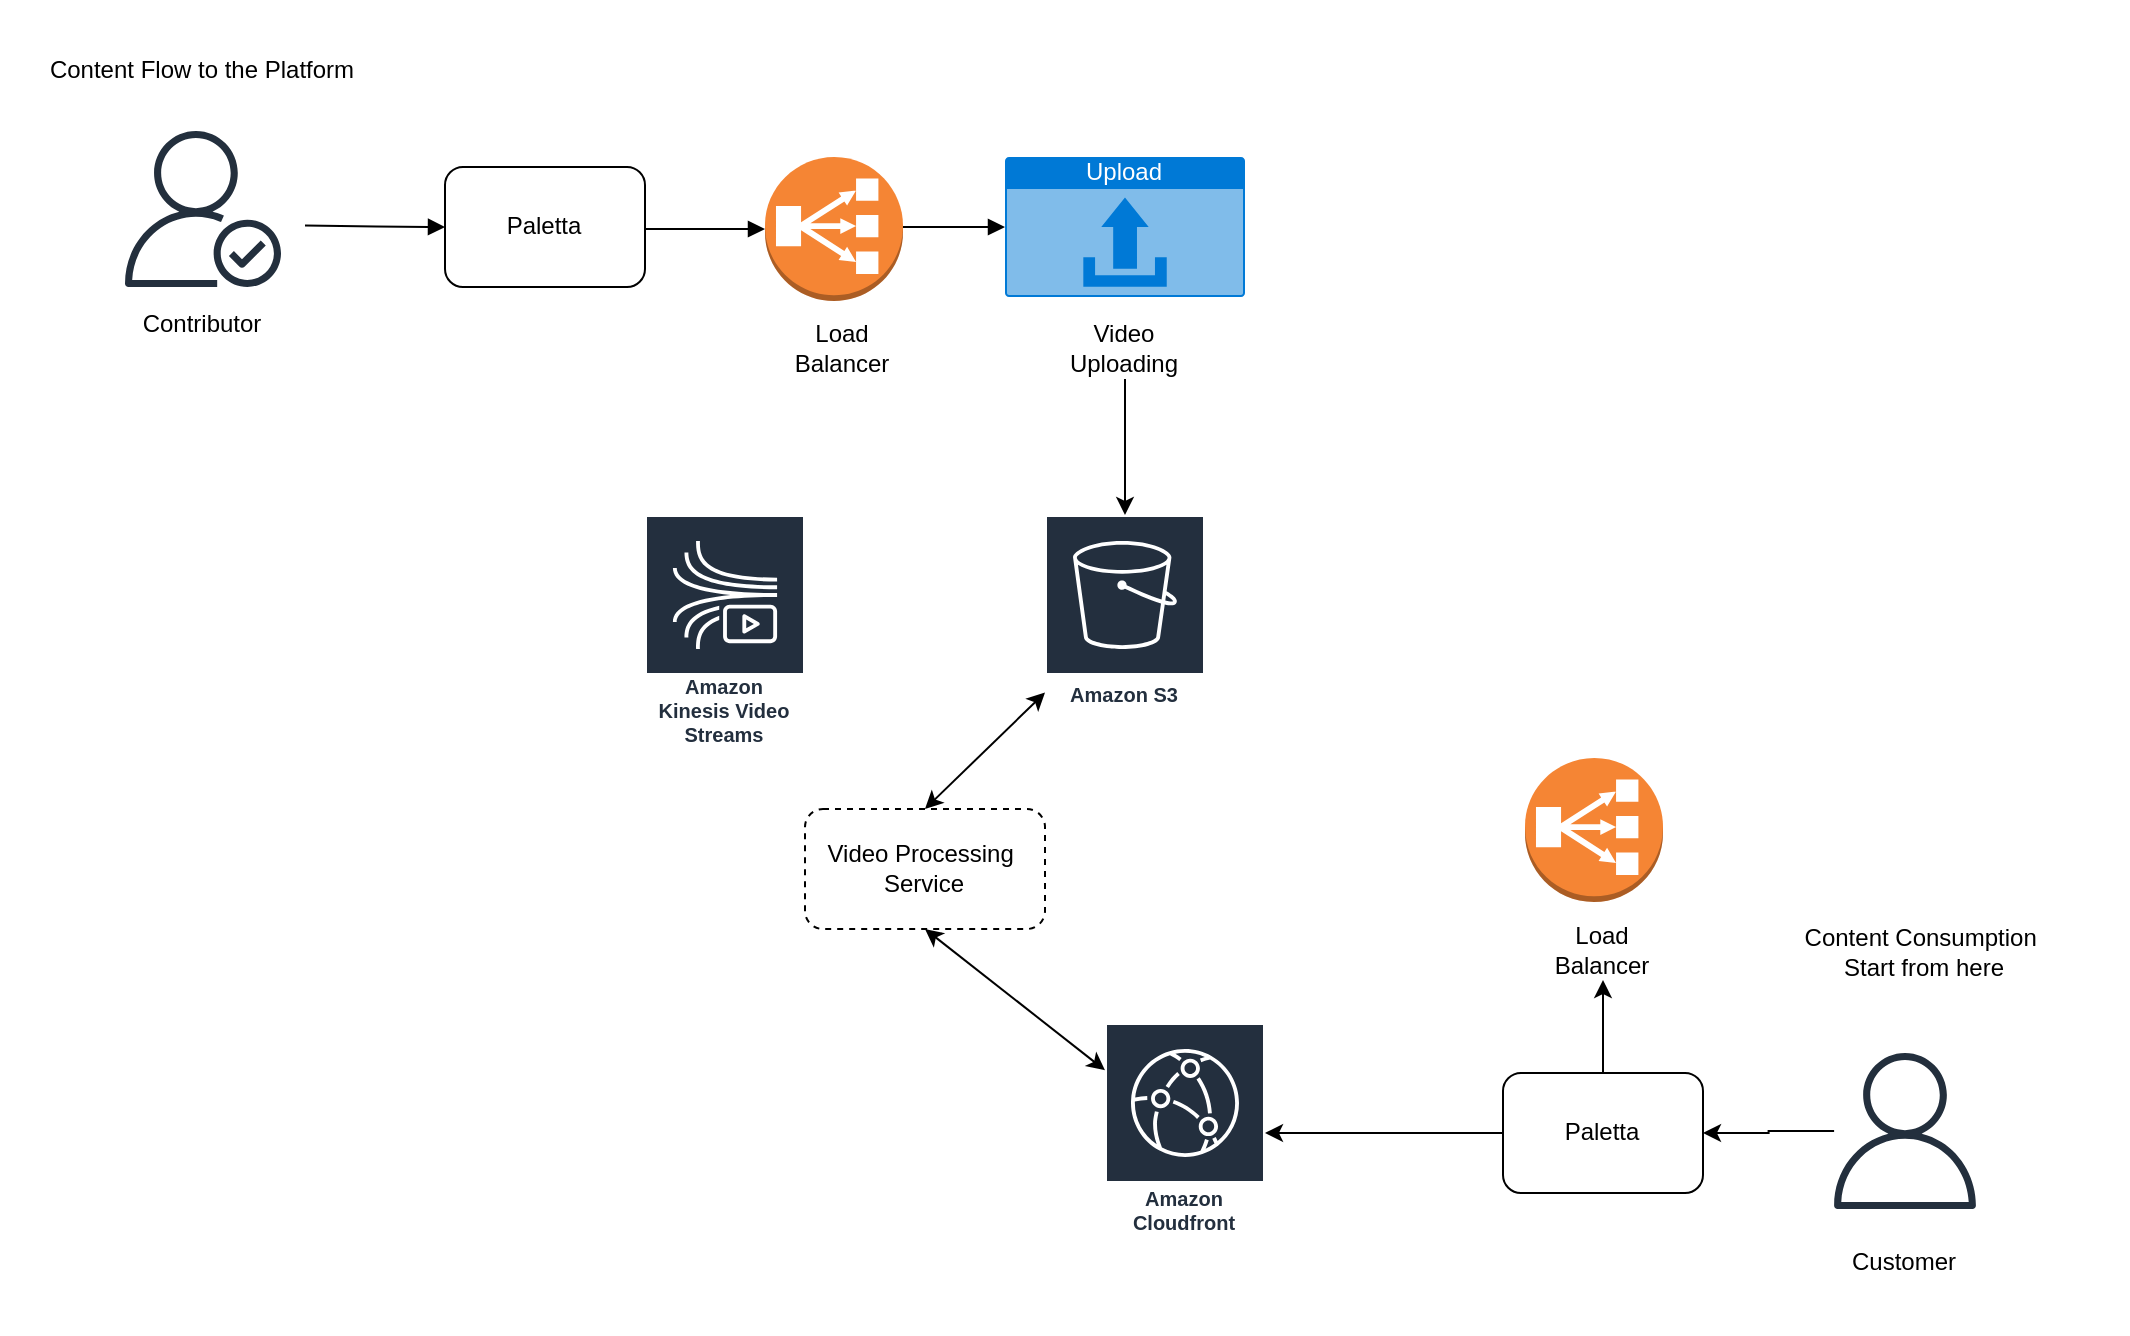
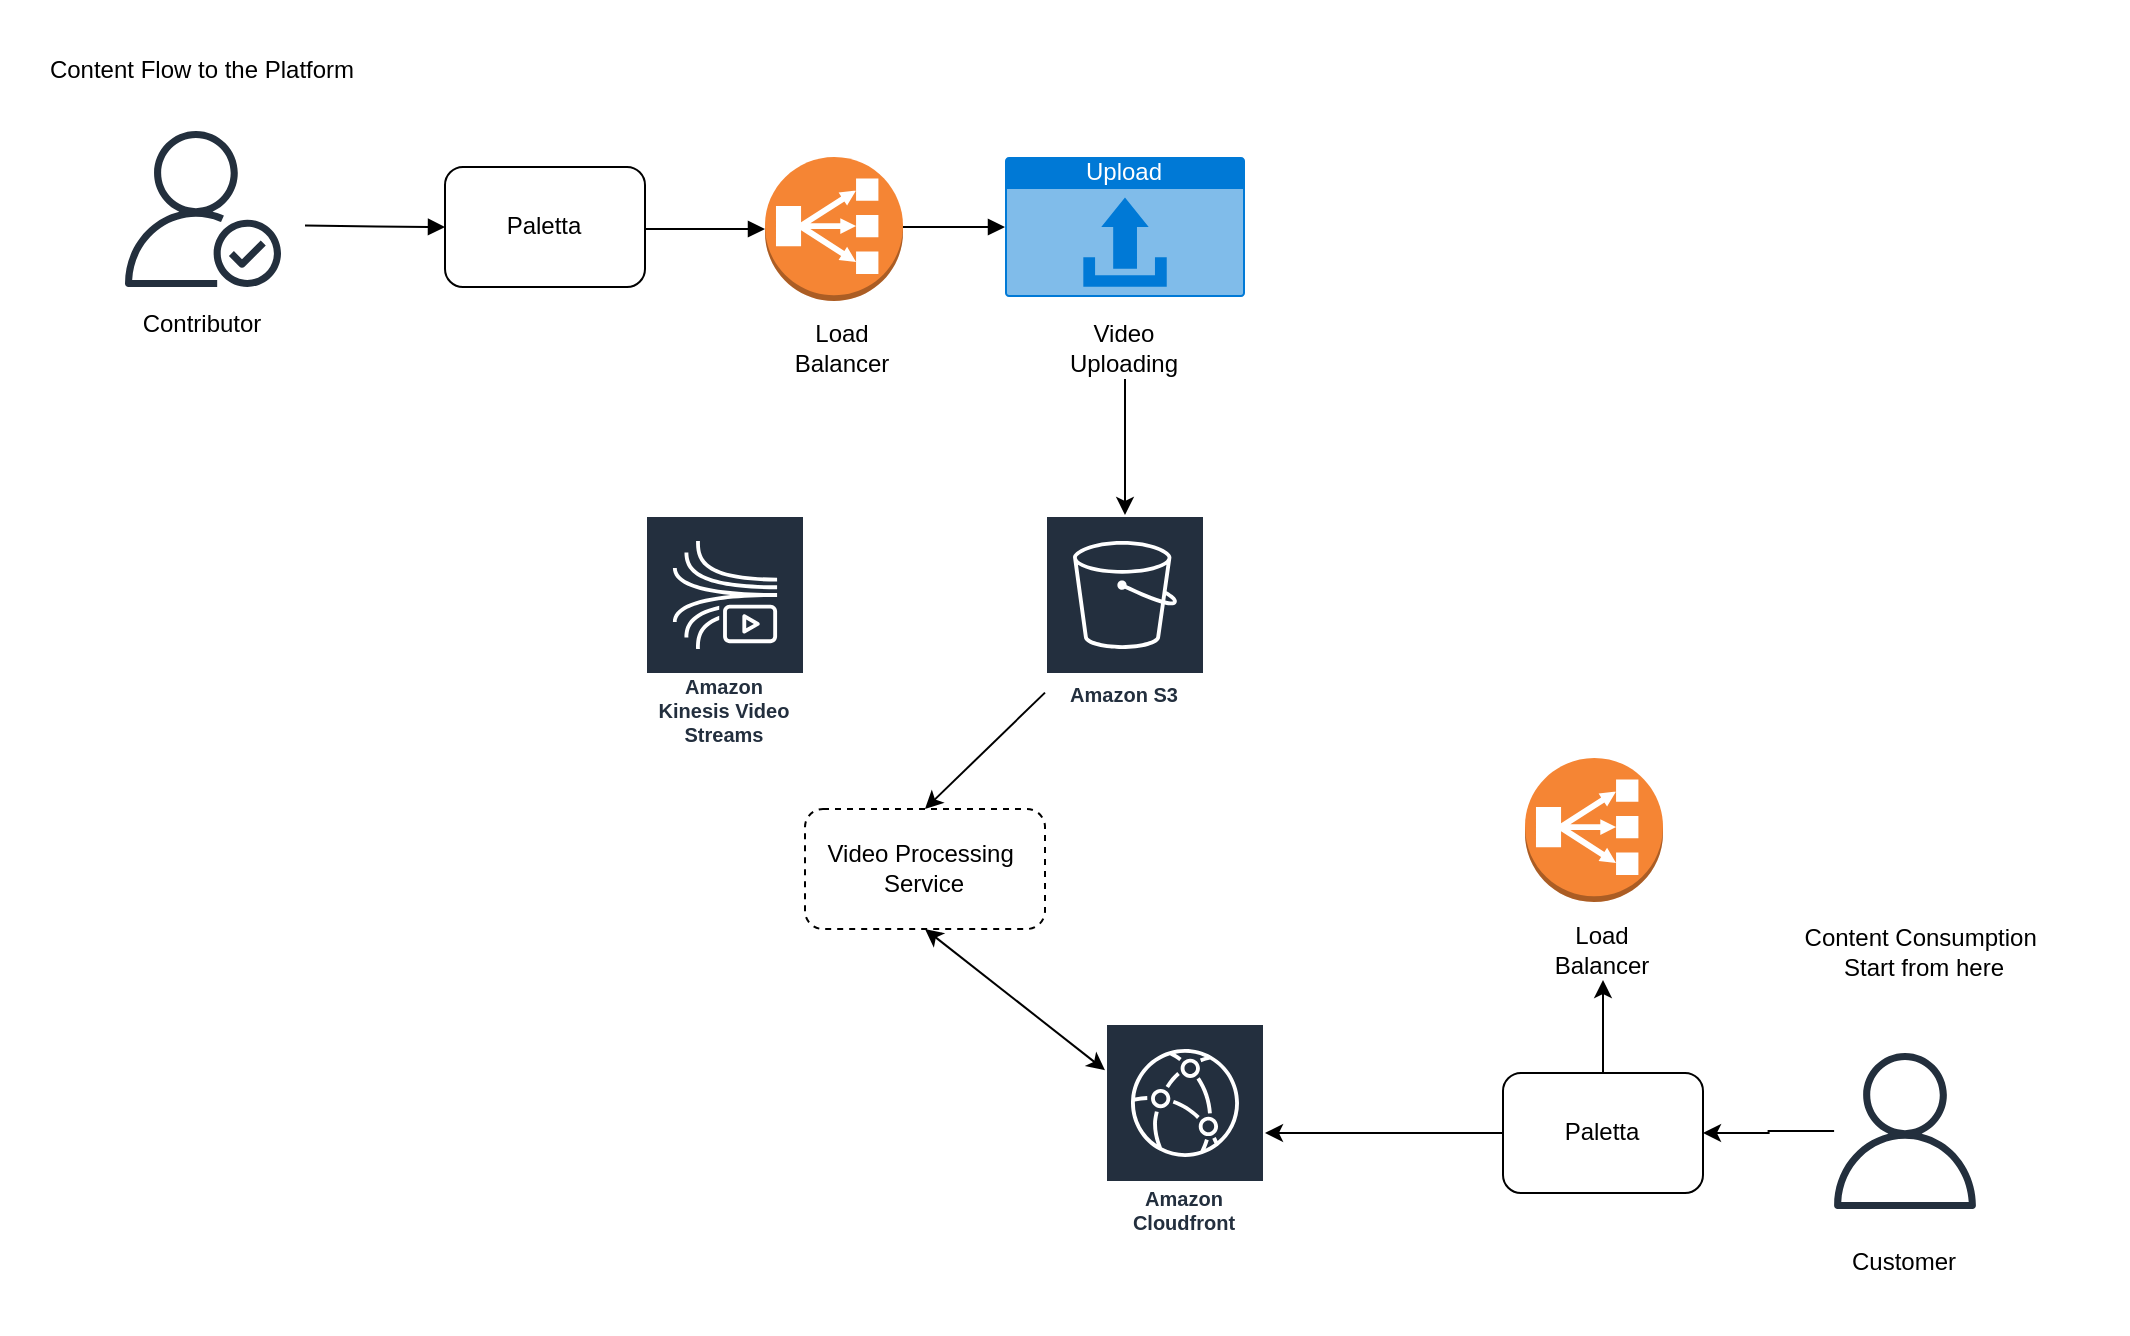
edge "Amazon S3" -- "Video Processing Service": arrowhead classic -> none
